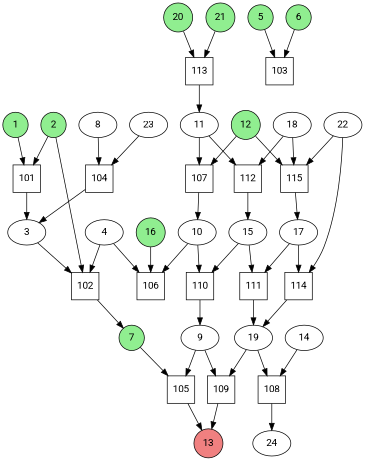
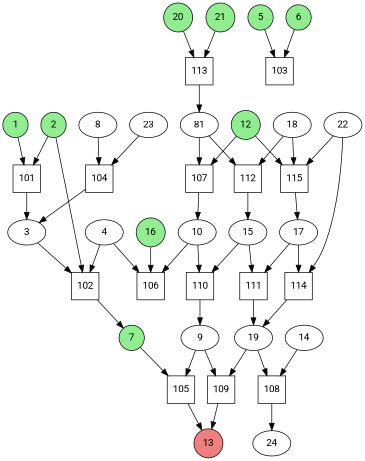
node "11": label "11" -> "81"
